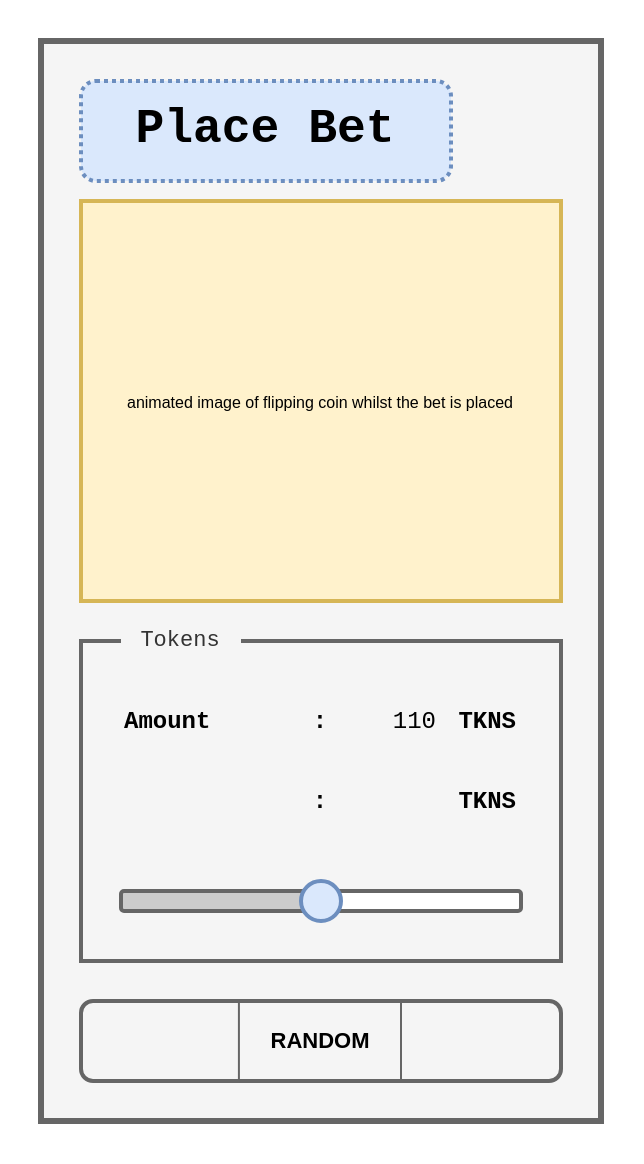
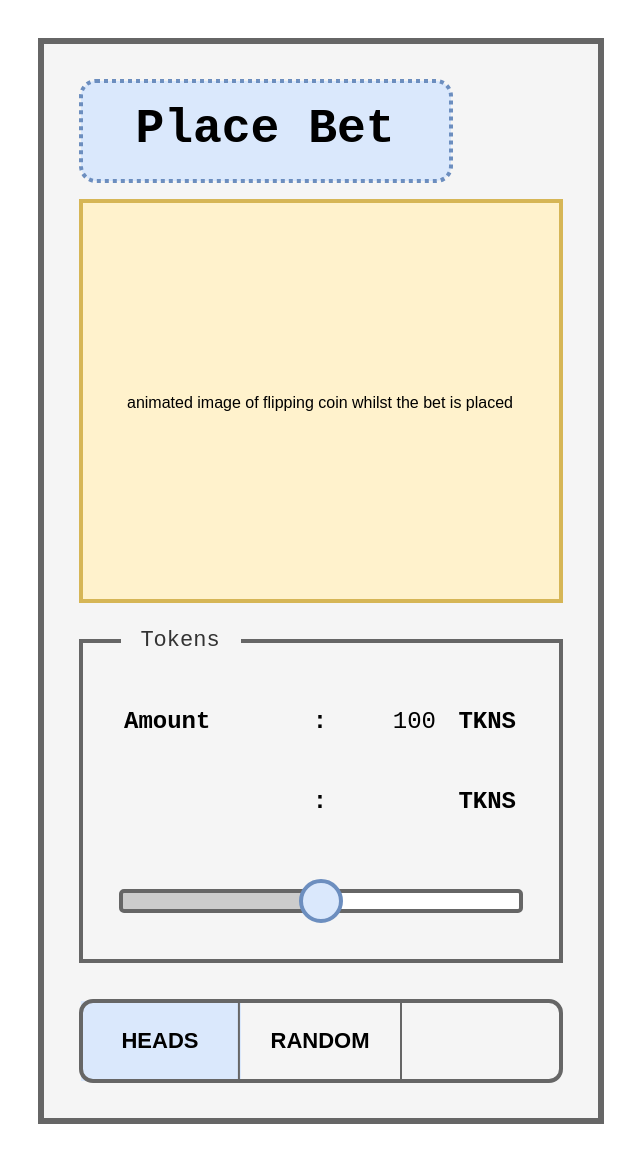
node "110": label "110" -> "100"
node "HEADS": added
